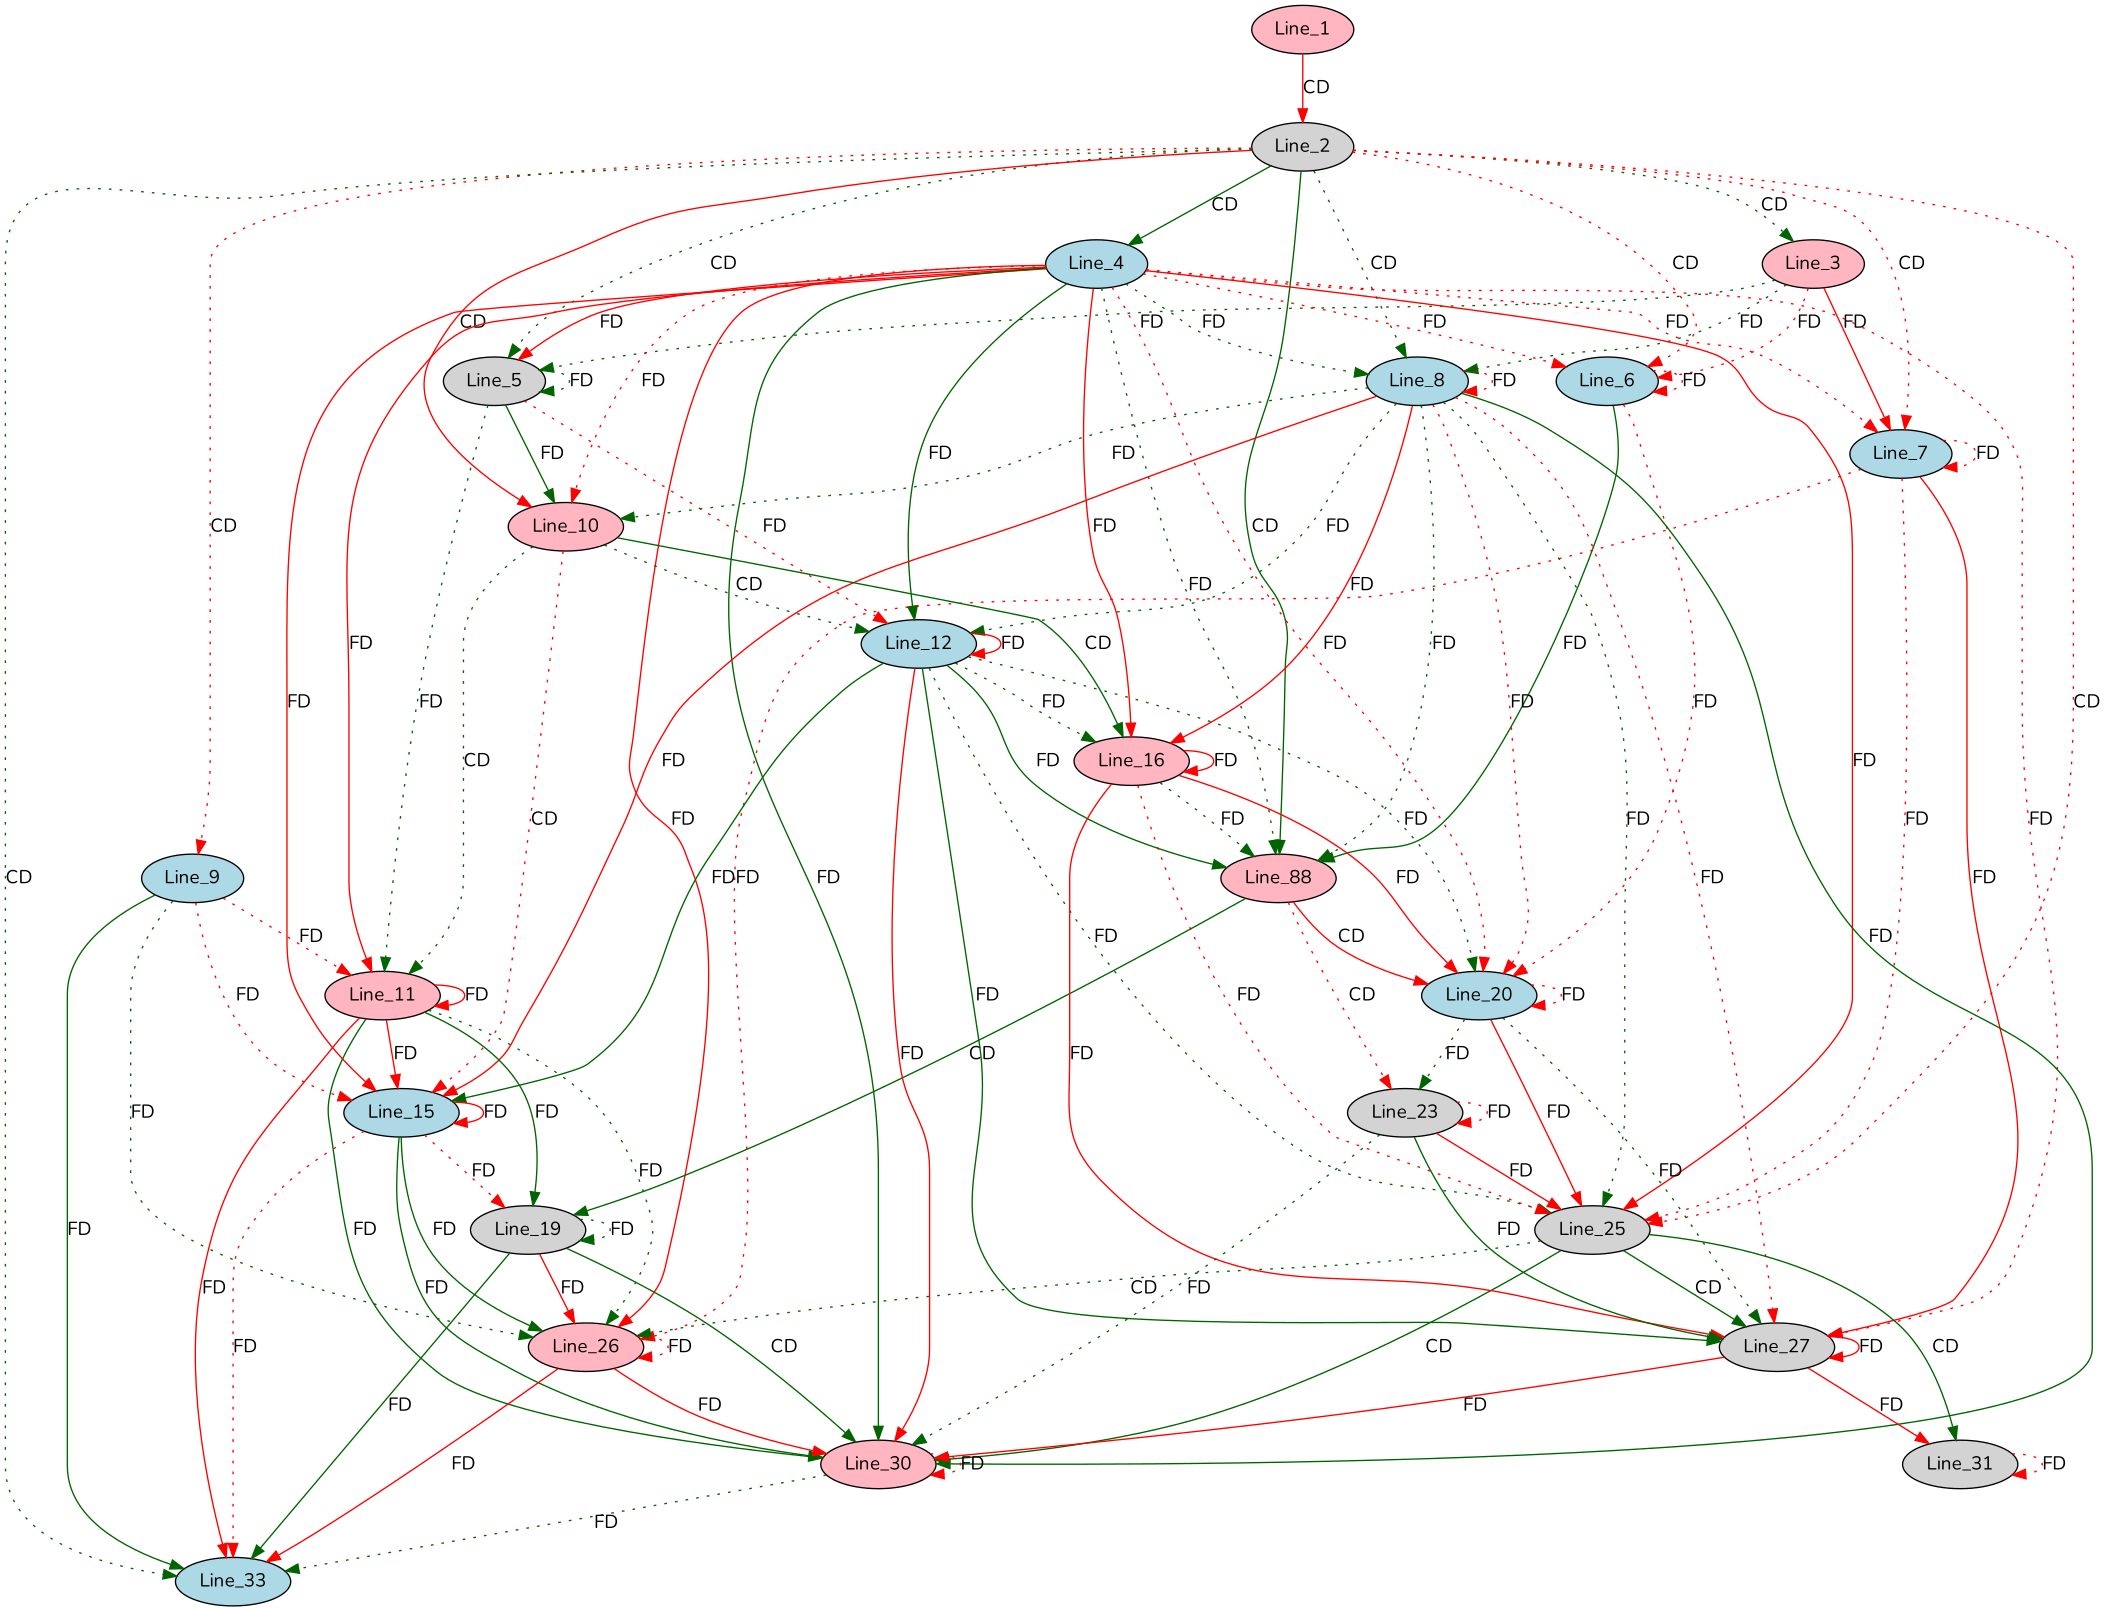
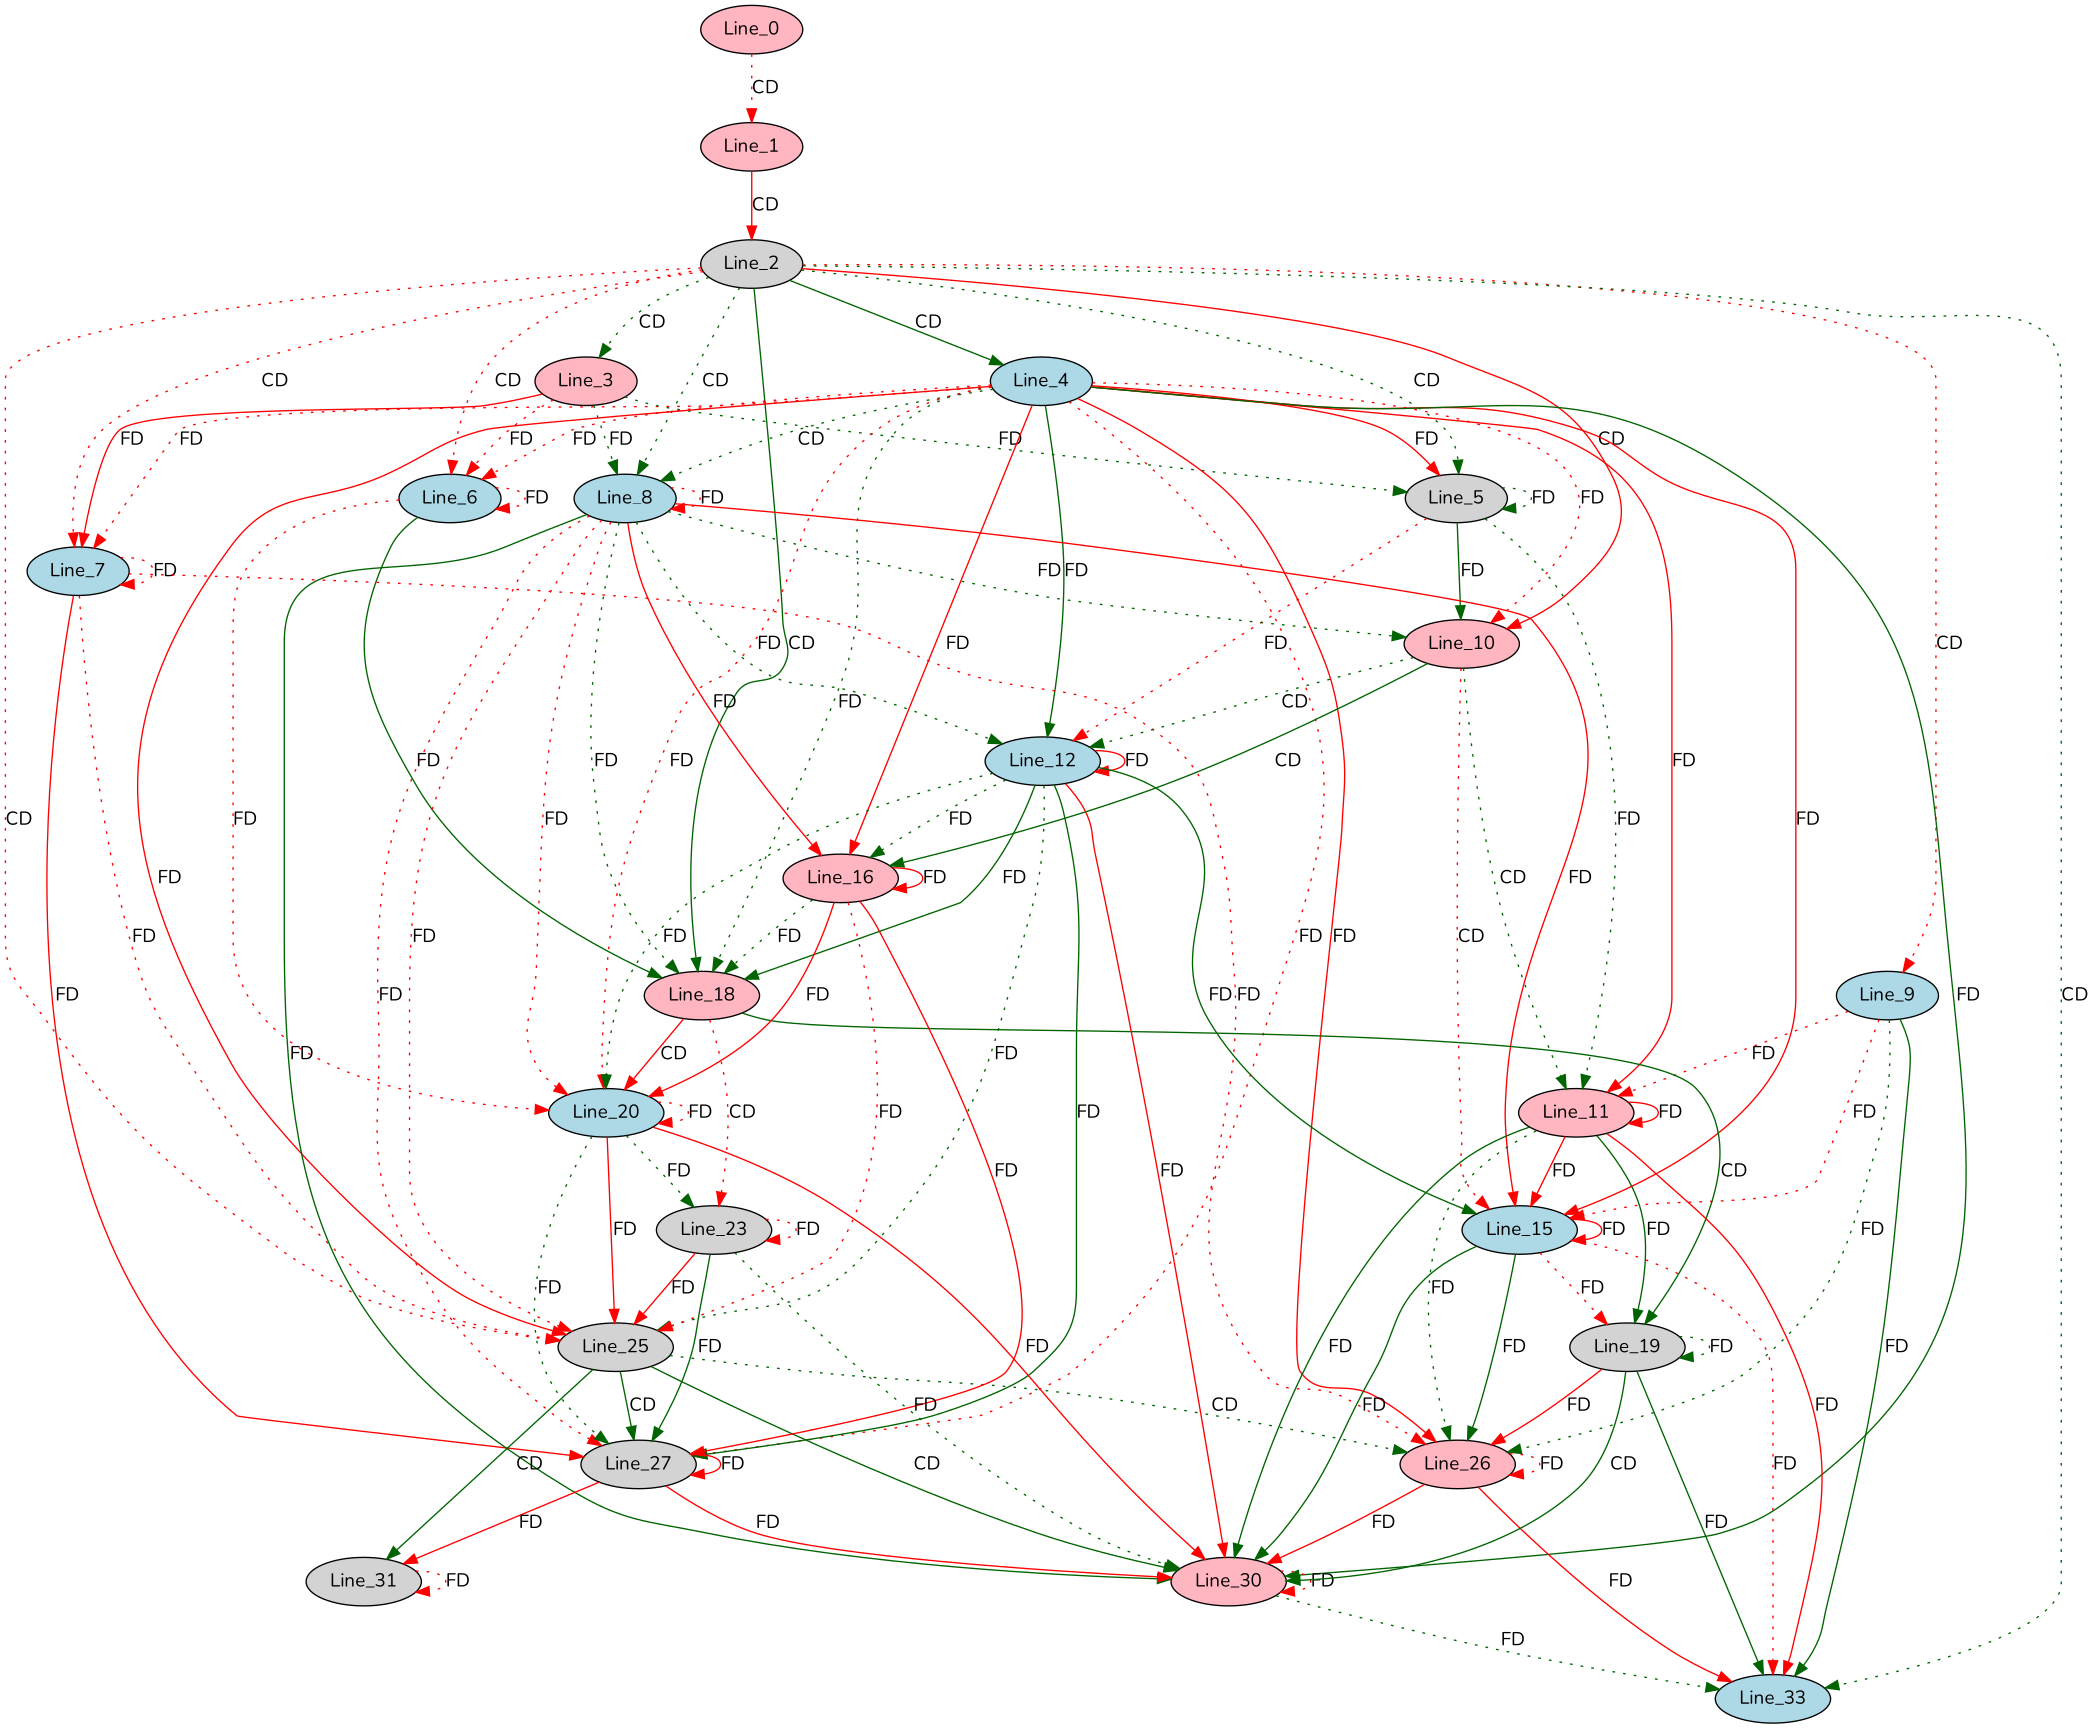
node "Line_0": added
edge "Line_4" -> "Line_8": label "FD" -> "CD"
edge "Line_8" -> "Line_25": color darkgreen -> red
node "Line_88": label "Line_88" -> "Line_18"
edge "Line_20" -> "Line_30": added, label "FD"
